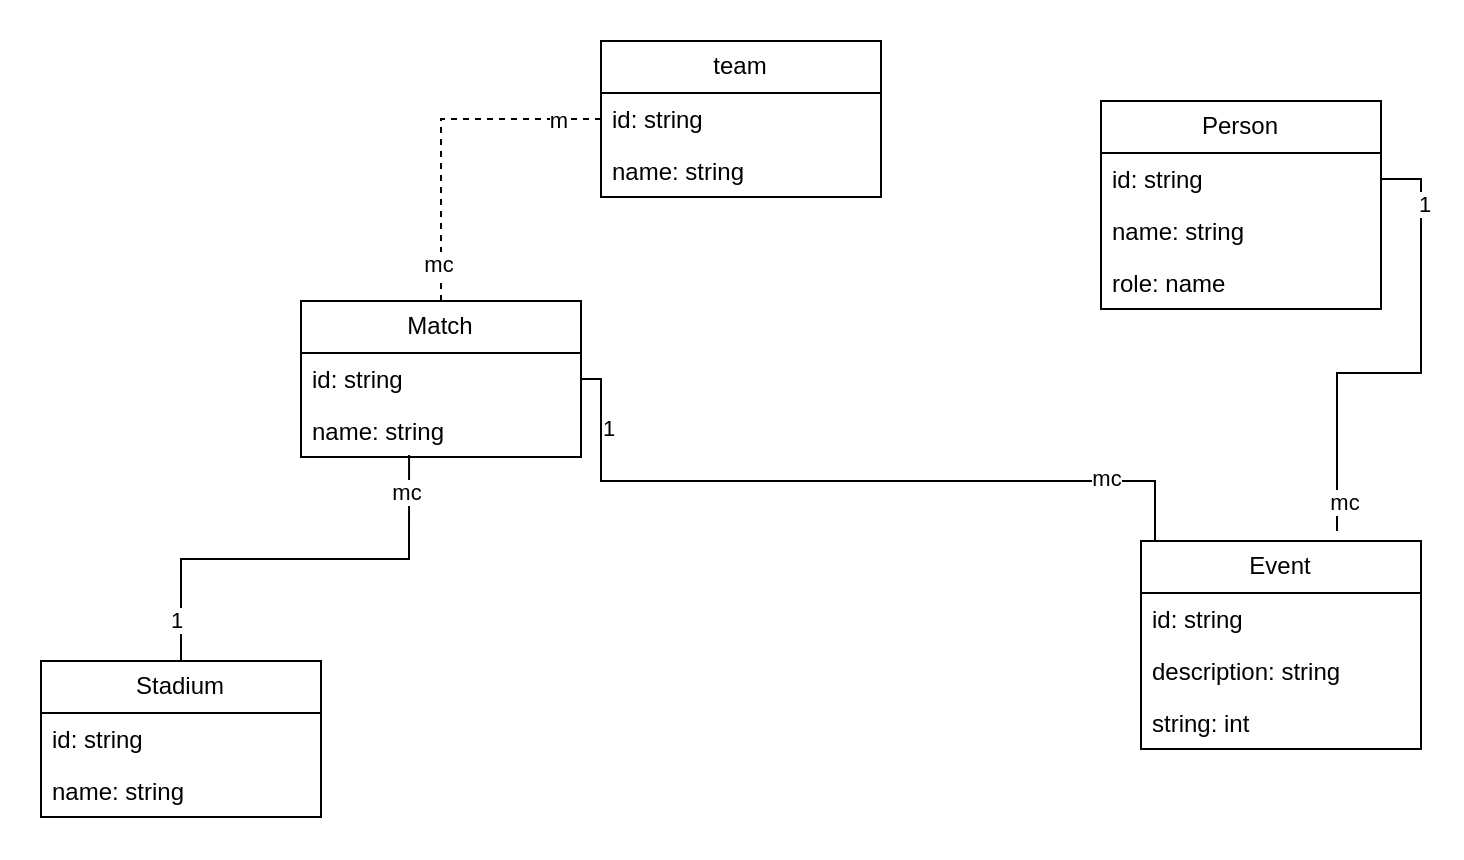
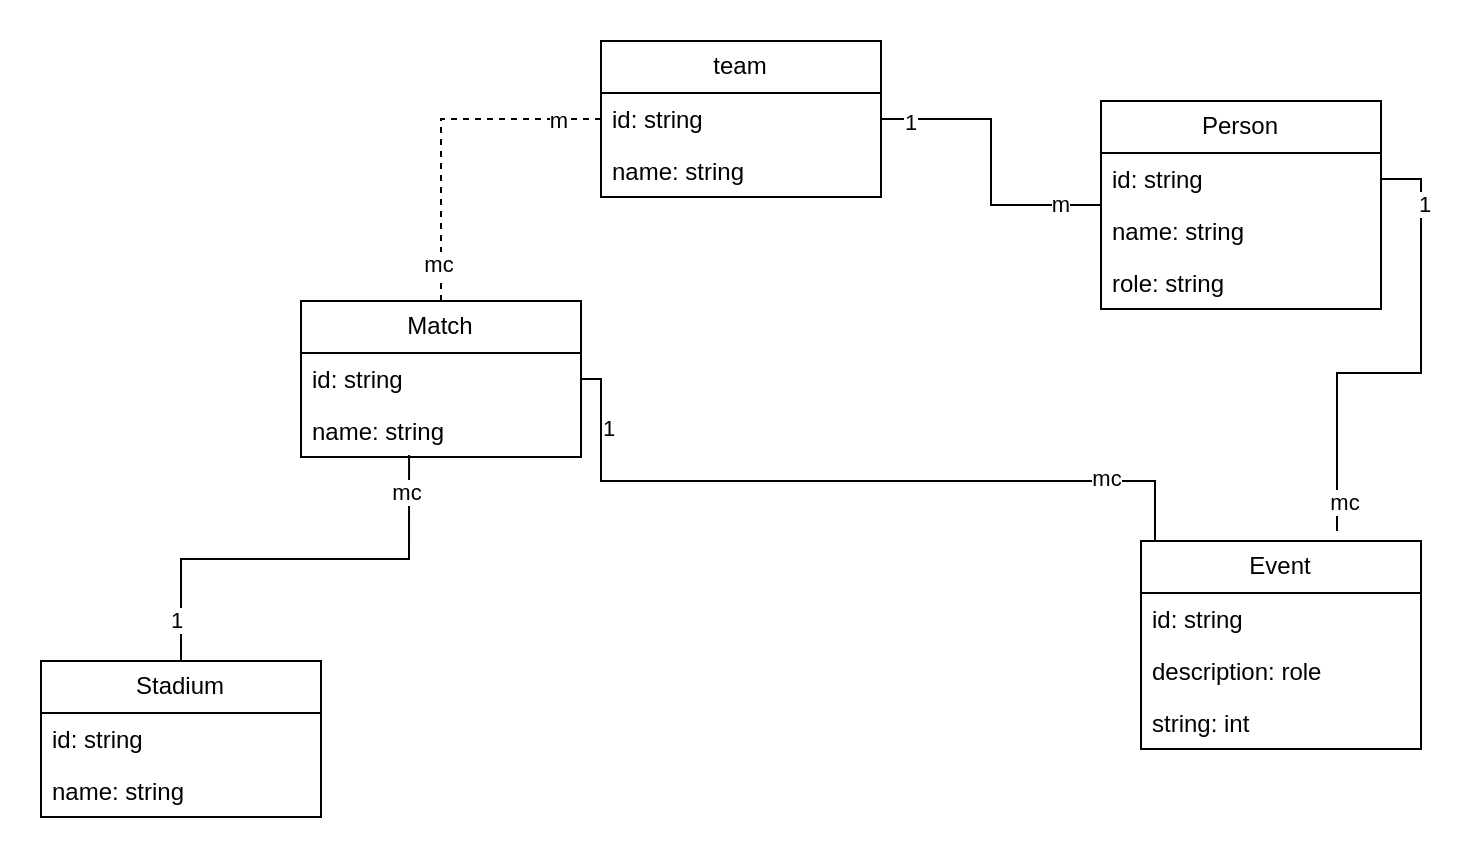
edge "team" -- "Person": added, labels "1", "m"
node "role: name": label "role: name" -> "role: string"
node "description: string": label "description: string" -> "description: role"
